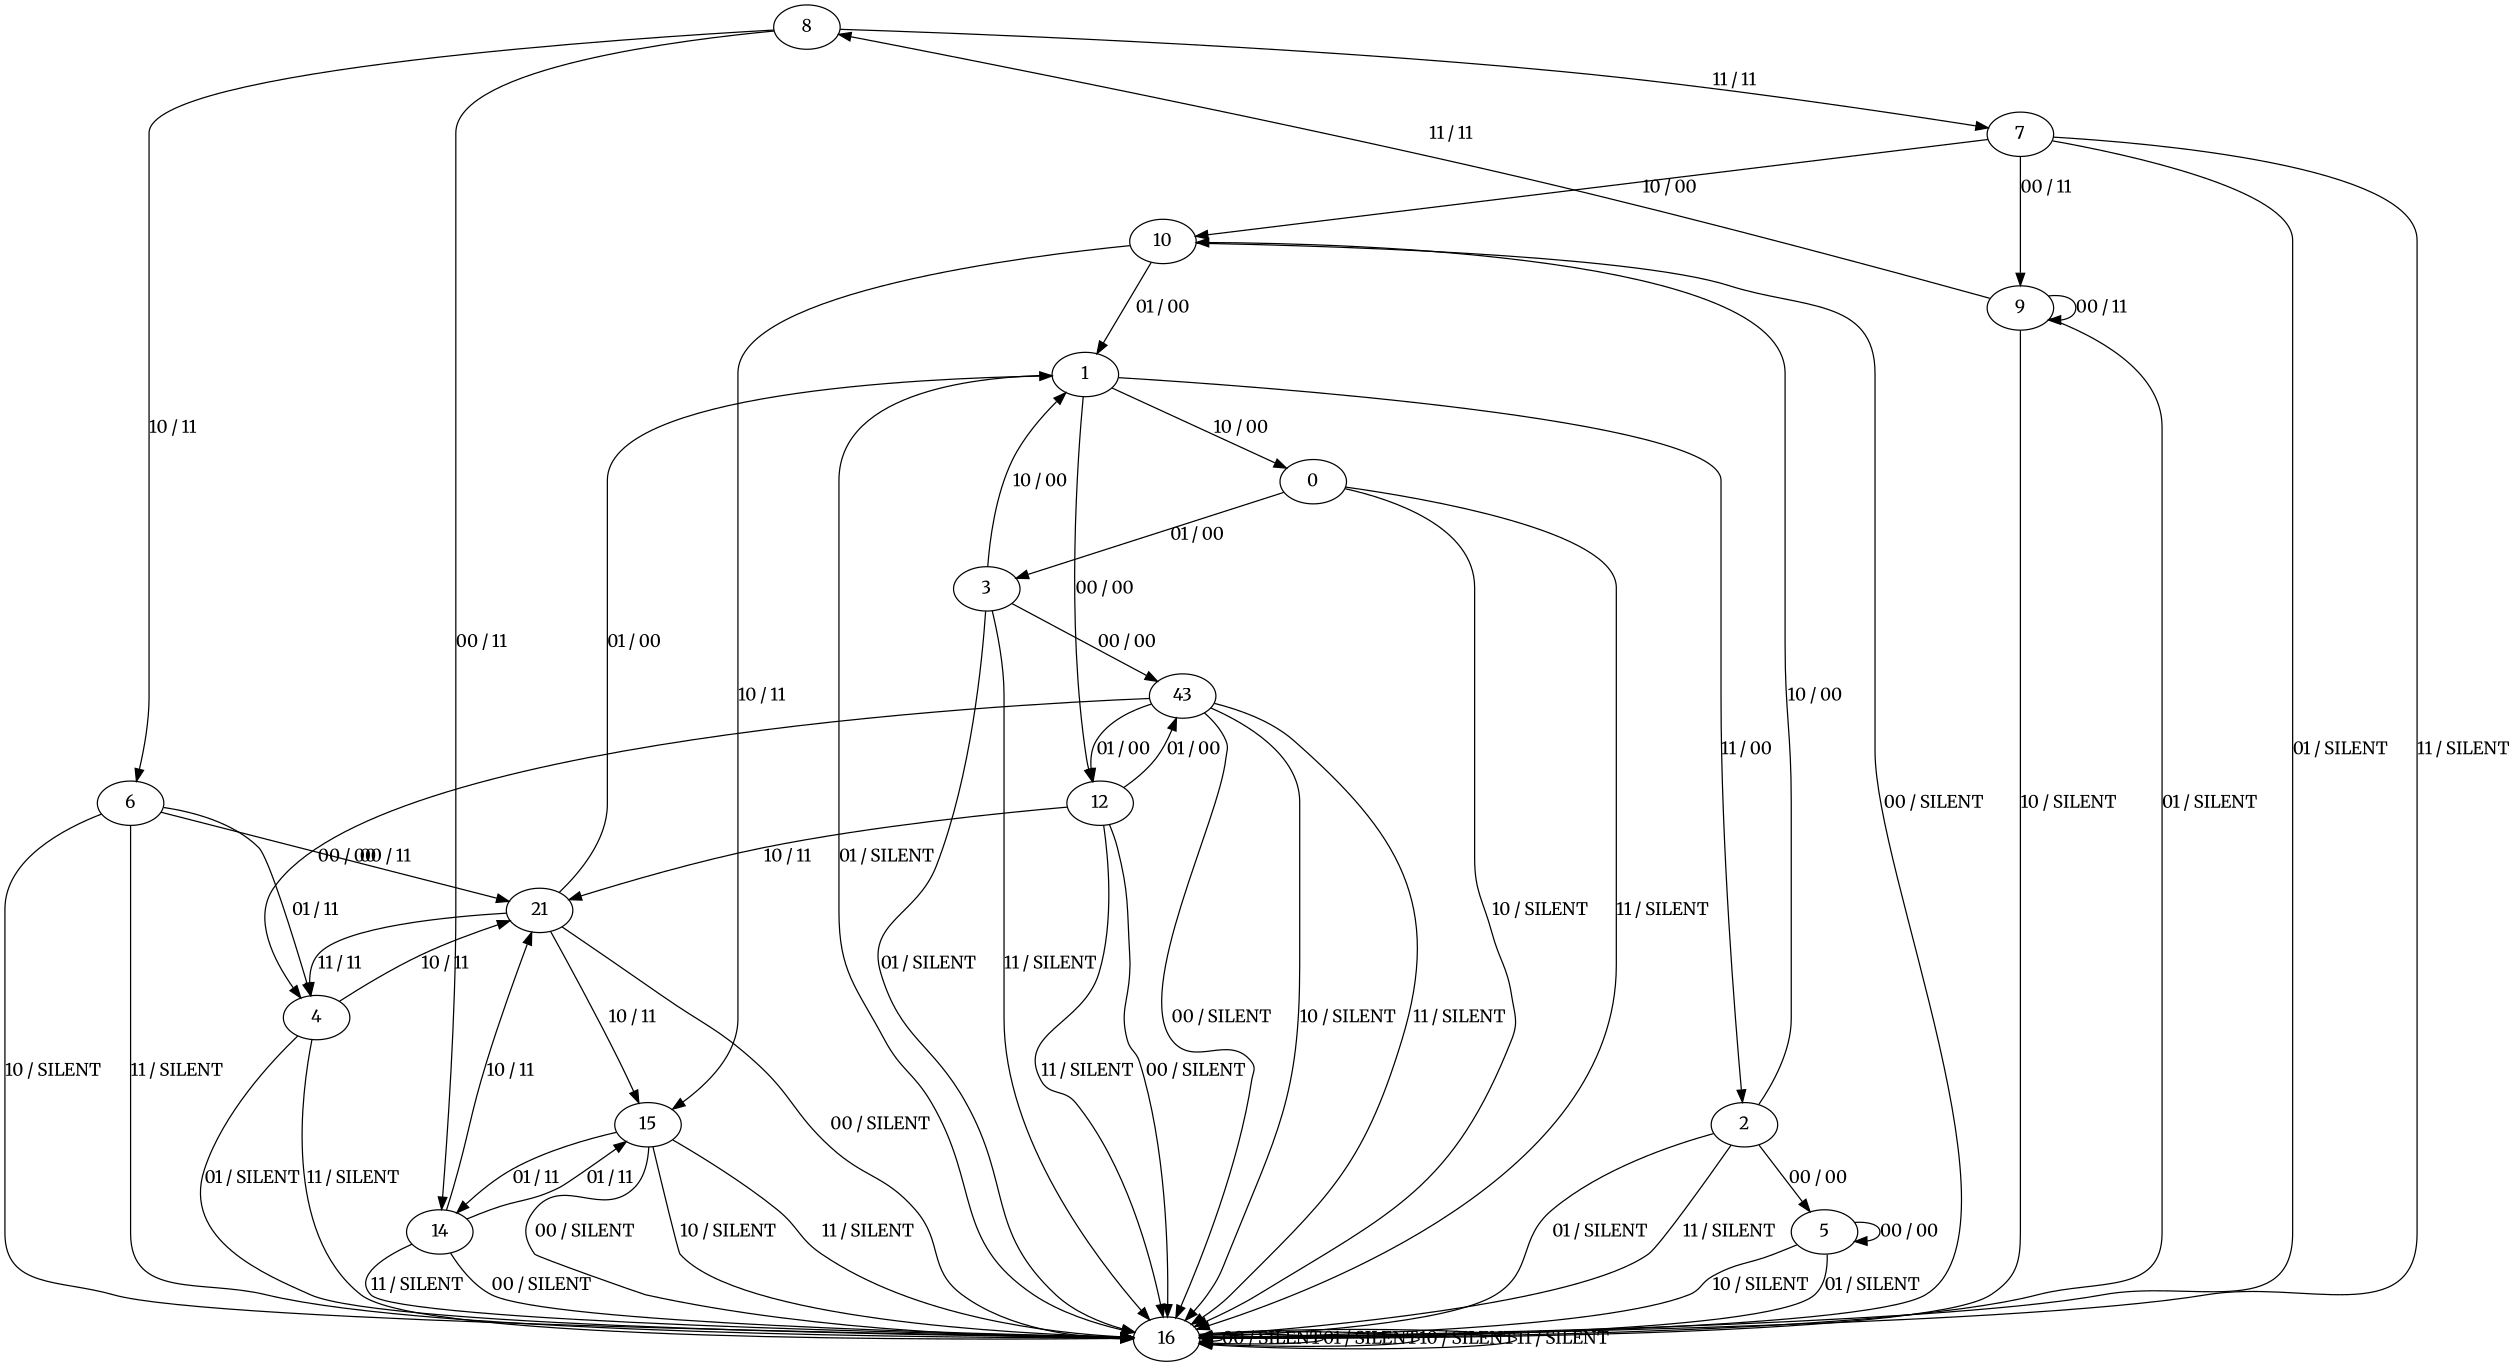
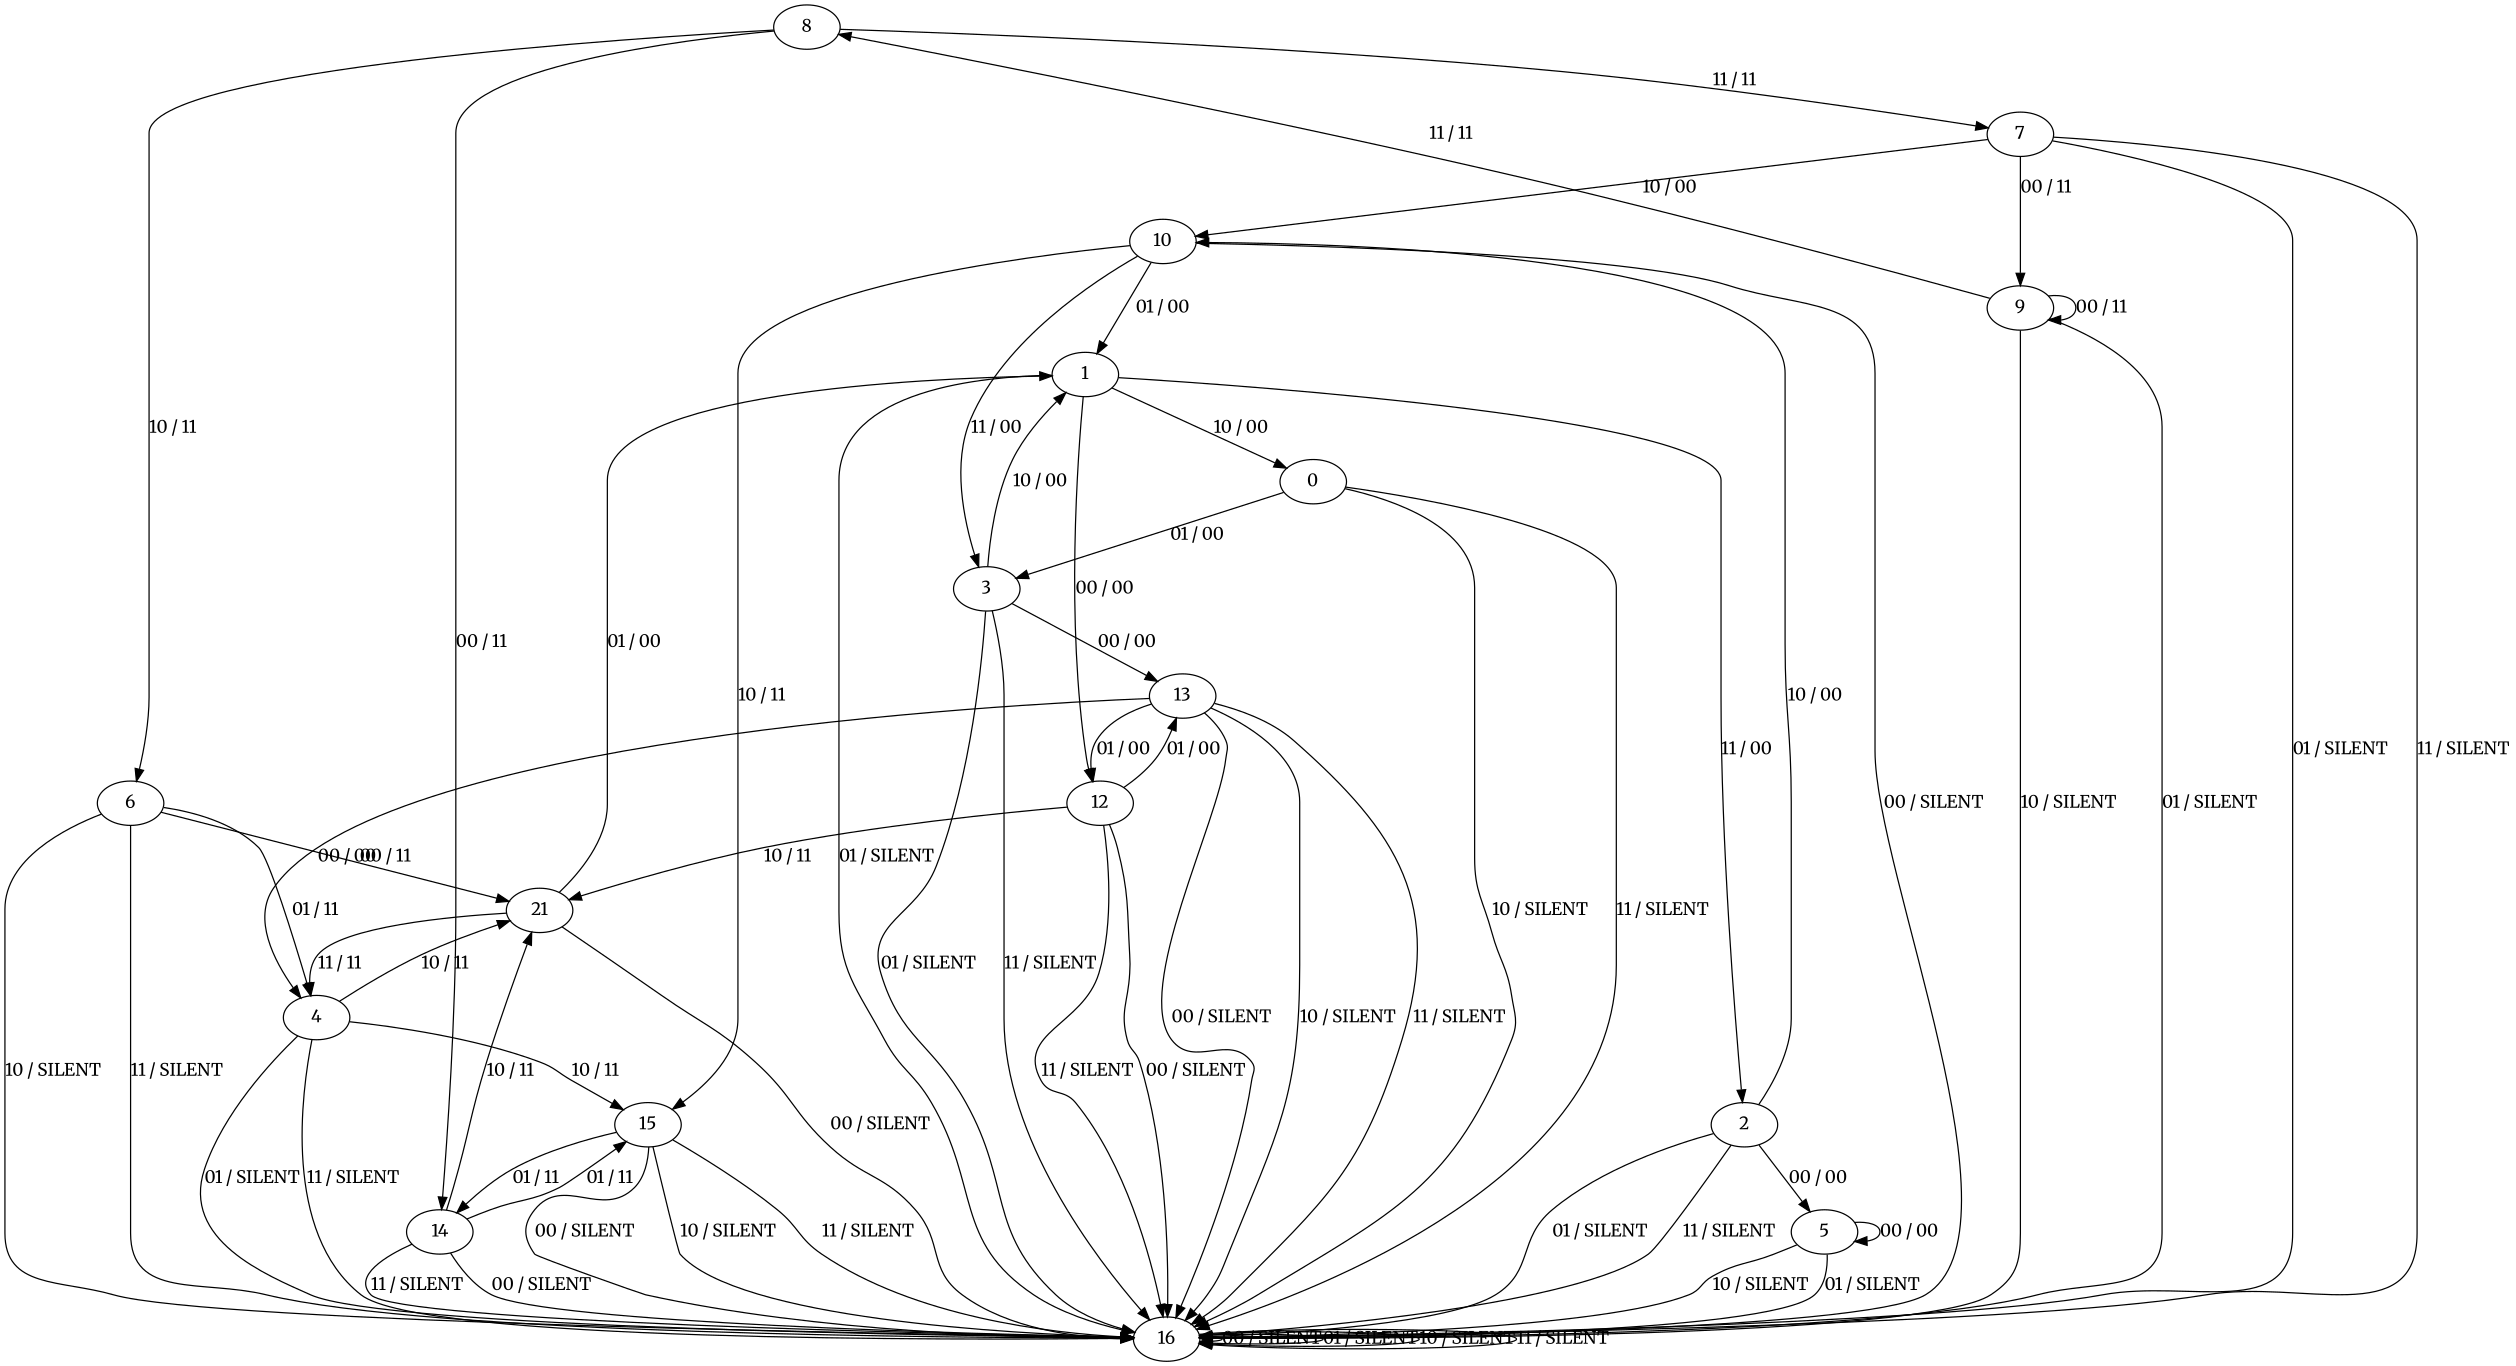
edge "10" -> "3": added, label "11 / 00"
node "43": label "43" -> "13"
edge "21" -> "15": now "4" -> "15"
